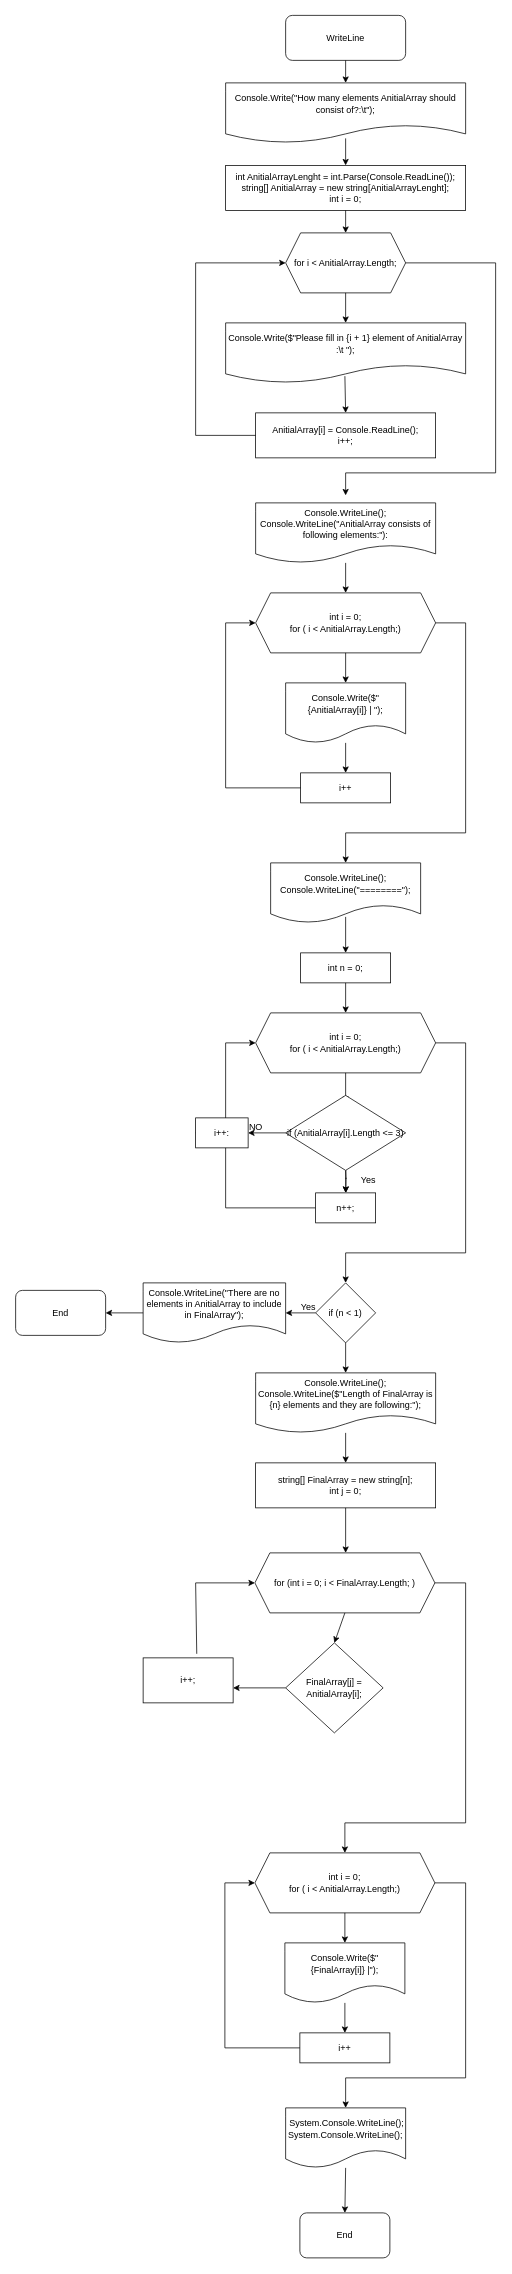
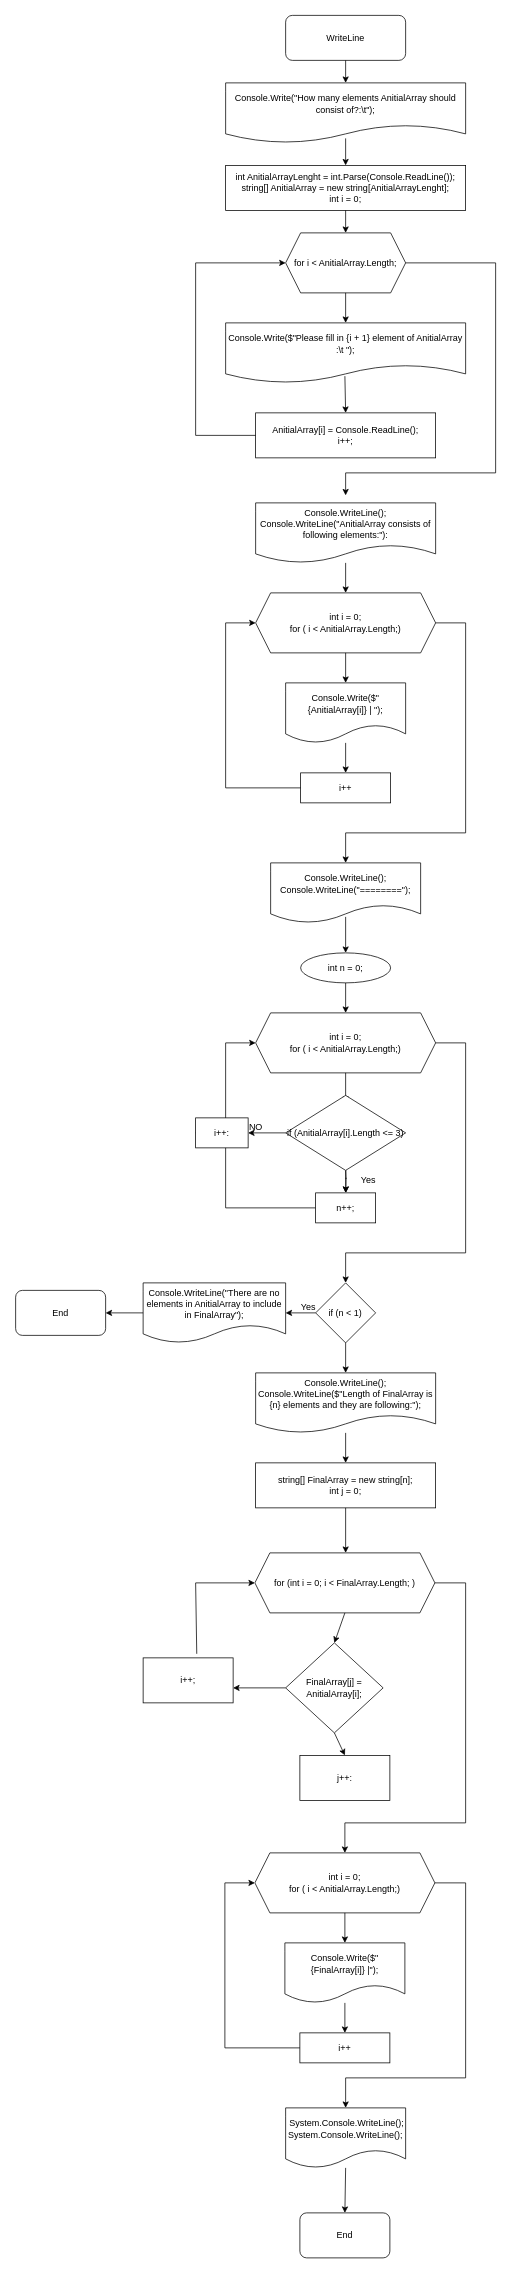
node "int n = 0;": shape rectangle -> ellipse
edge "FinalArray[j] = AnitialArray[i];" -> "j++:": added
node "j++:": added
